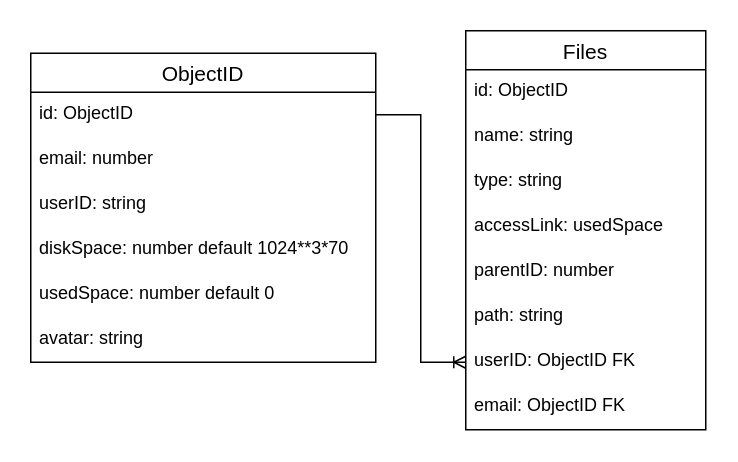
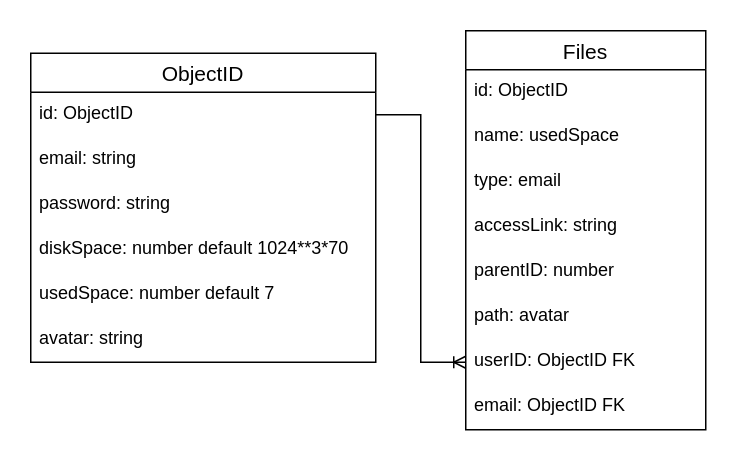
node "name: string": label "name: string" -> "name: usedSpace"
node "email: number": label "email: number" -> "email: string"
node "type: string": label "type: string" -> "type: email"
node "userID: string": label "userID: string" -> "password: string"
node "accessLink: usedSpace": label "accessLink: usedSpace" -> "accessLink: string"
node "usedSpace: number default 0": label "usedSpace: number default 0" -> "usedSpace: number default 7"
node "path: string": label "path: string" -> "path: avatar"
